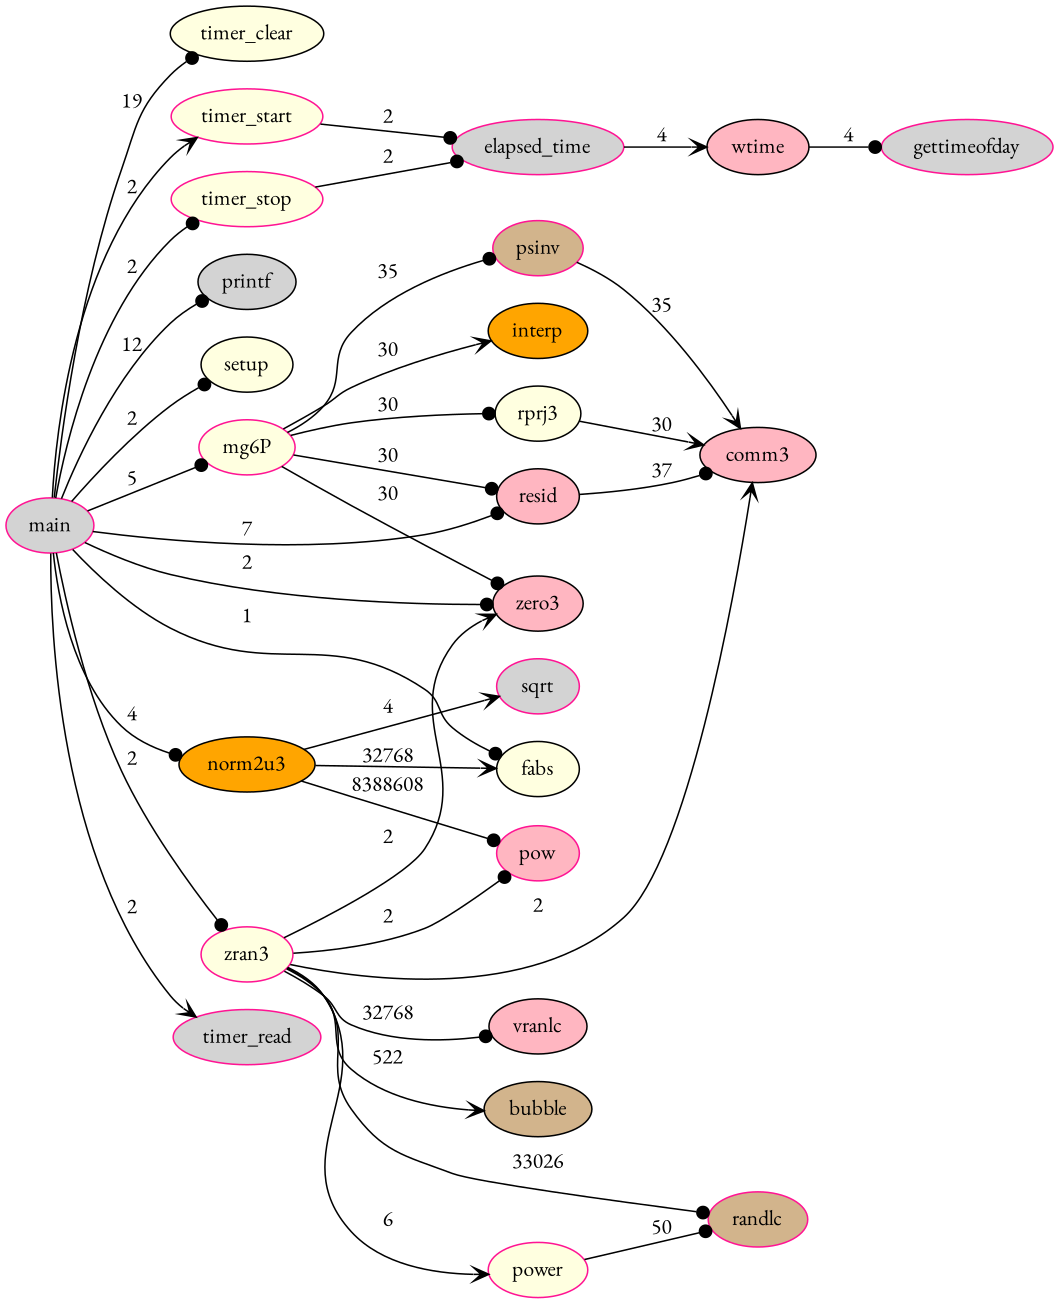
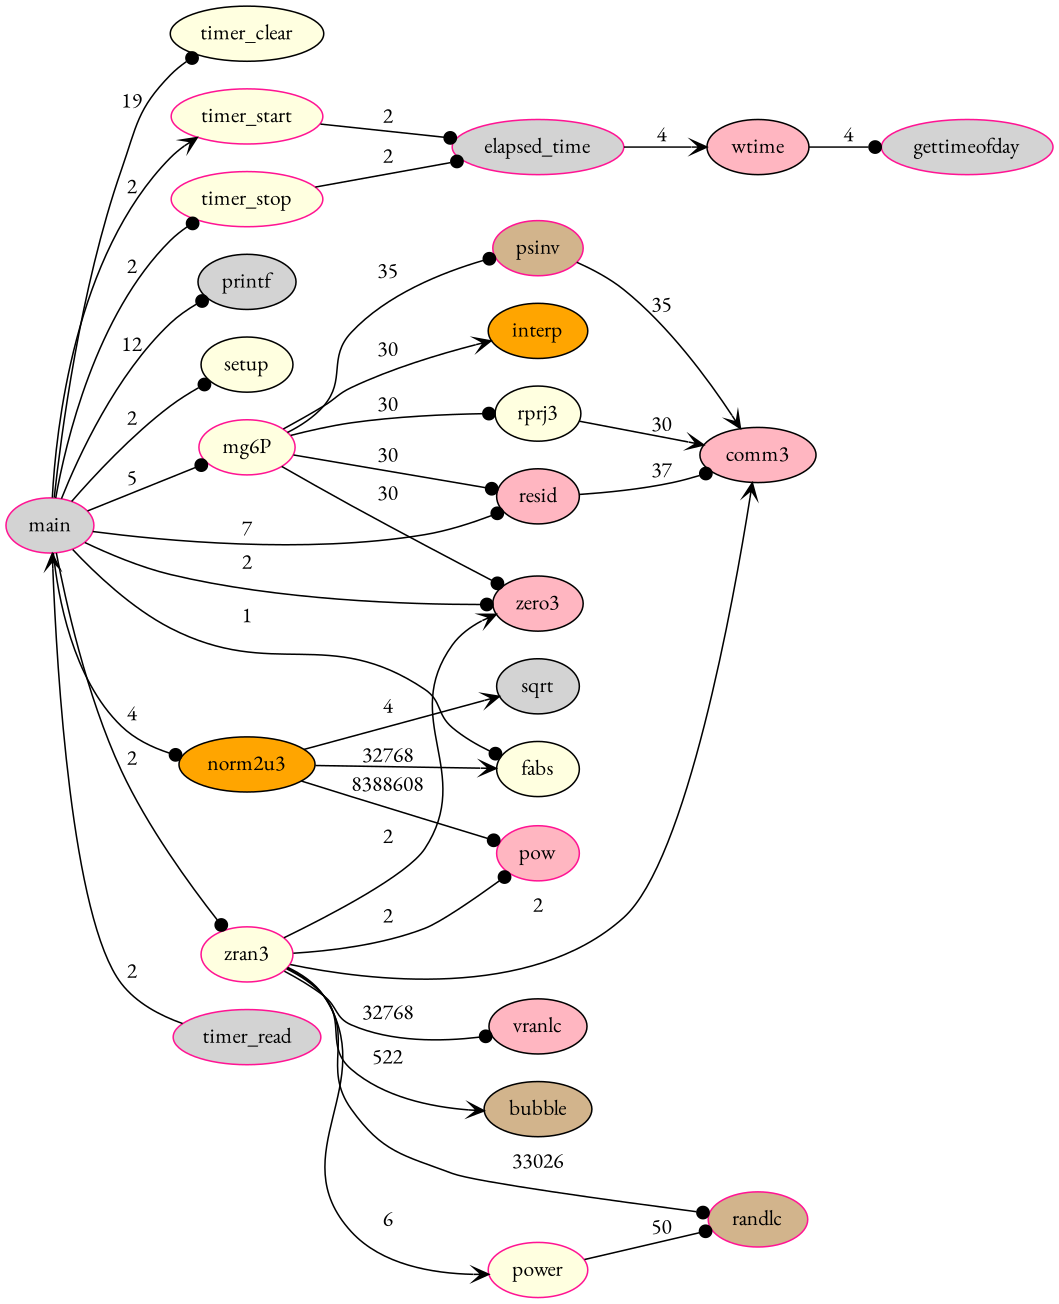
node "sqrt": color deeppink -> black
edge "main" -> "timer_read": reversed
